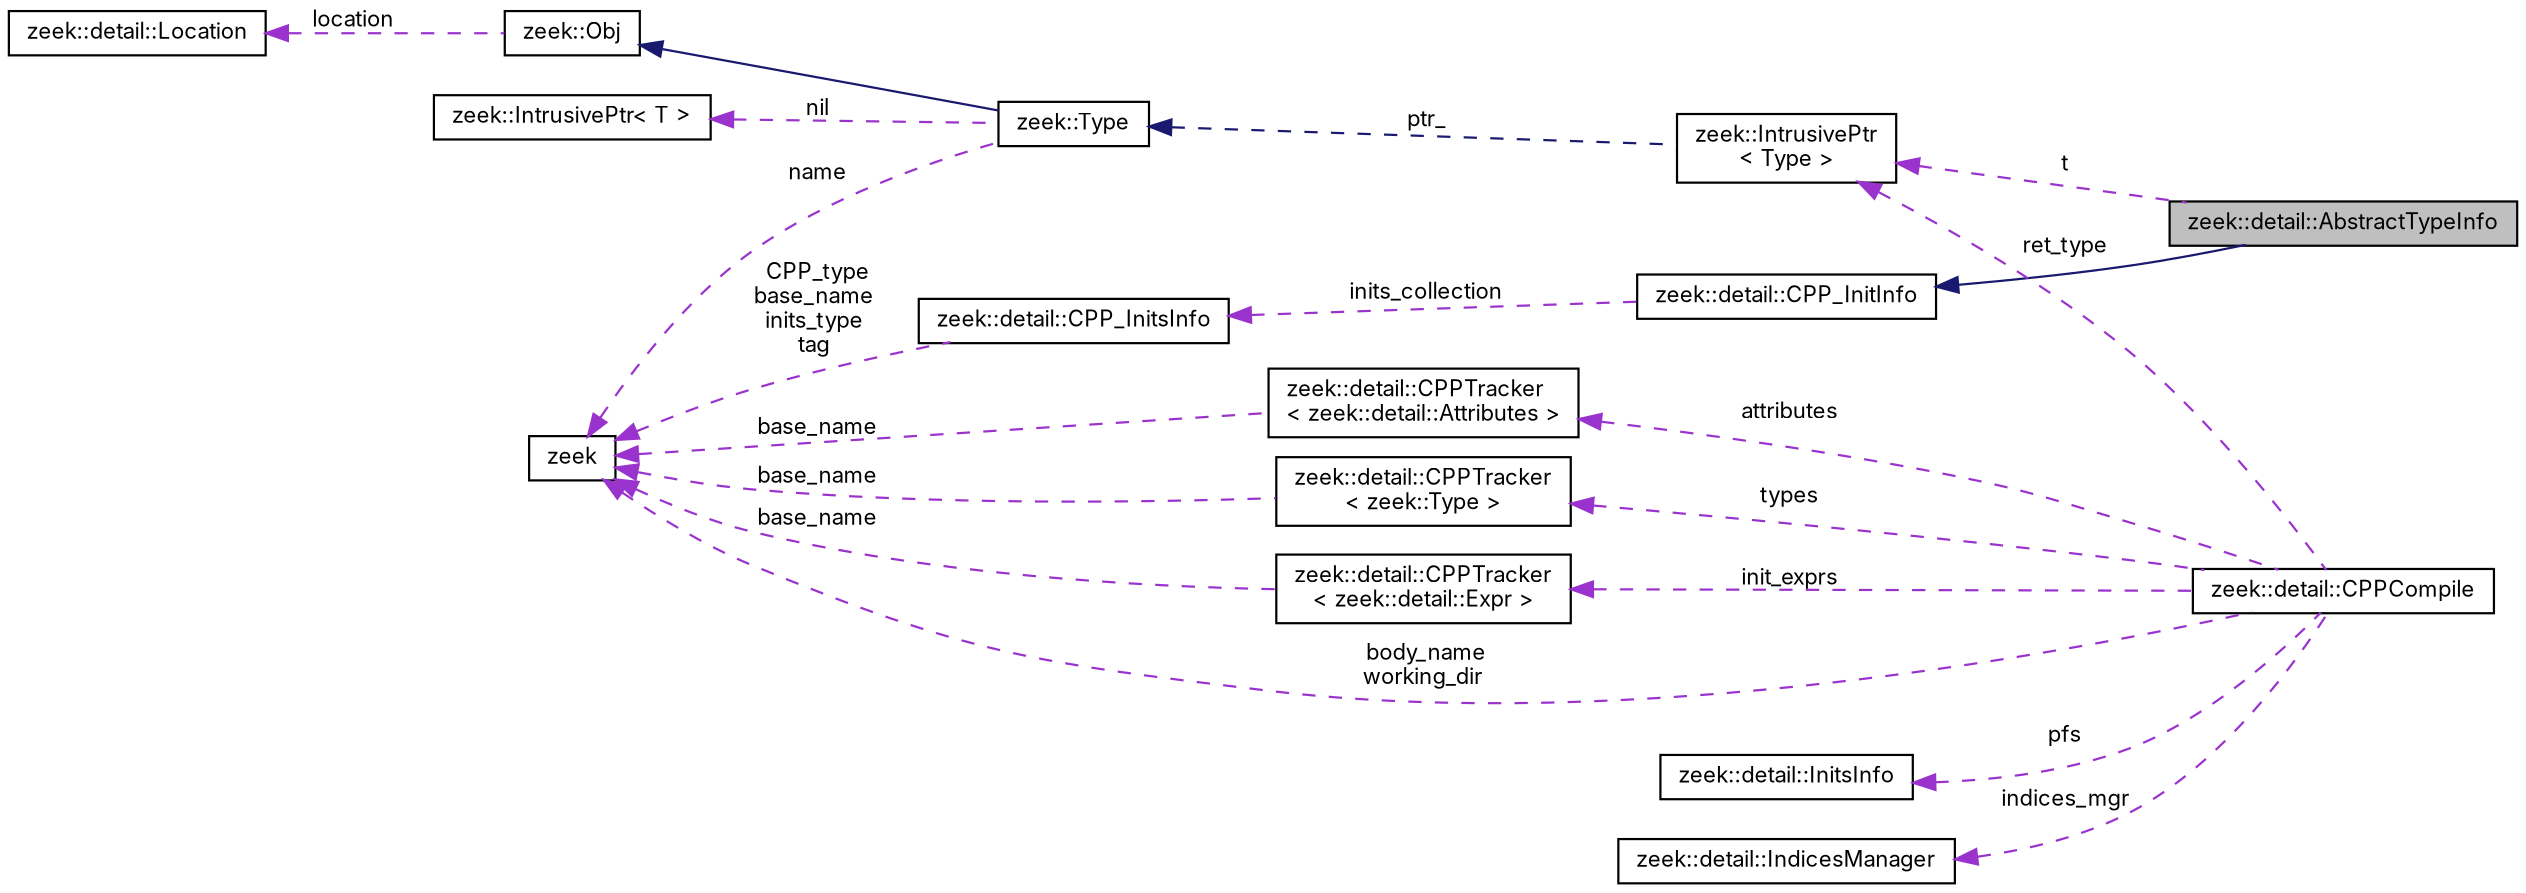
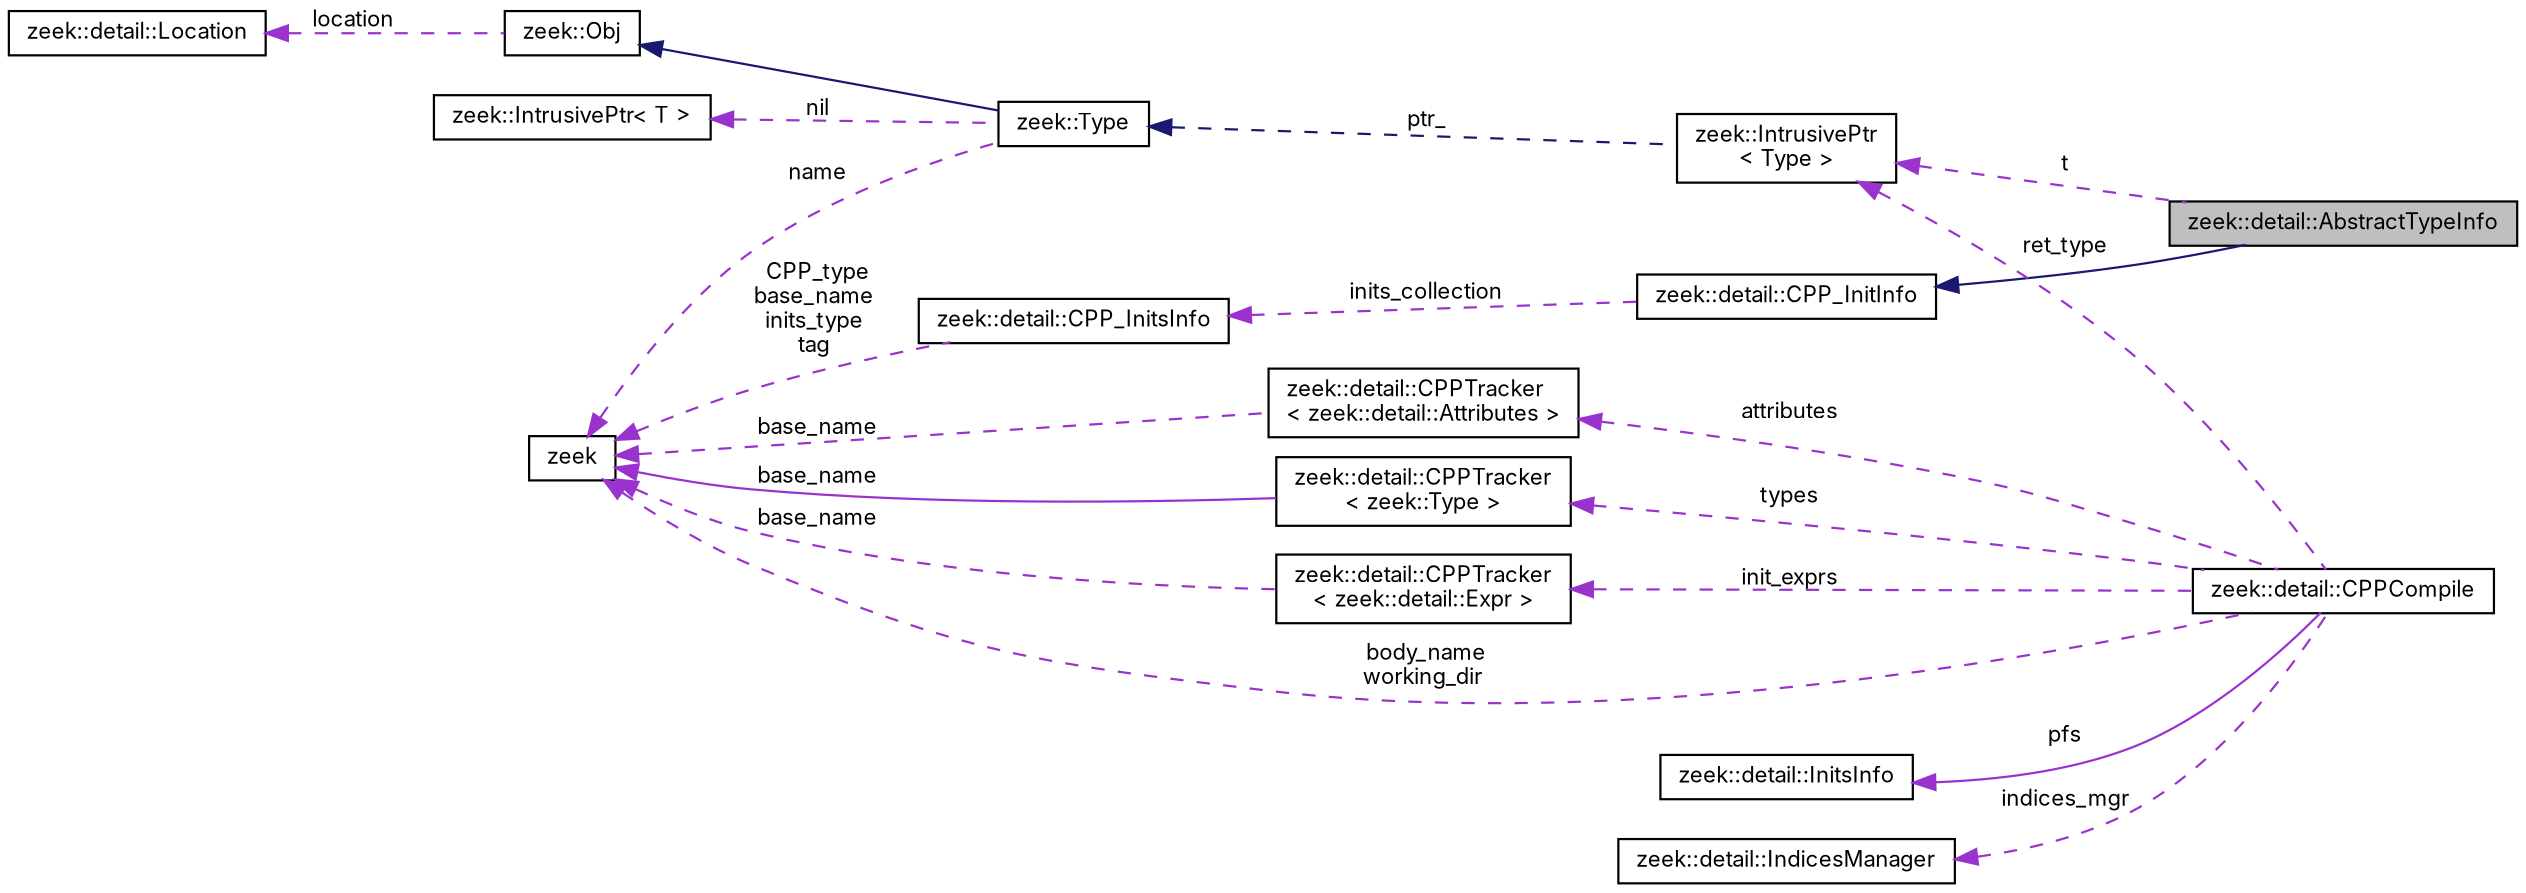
edge "zeek::detail::CPPTracker < zeek::Type >" -> "zeek": style dashed -> solid
edge "zeek::detail::CPPCompile" -> "zeek::detail::InitsInfo": style dashed -> solid
